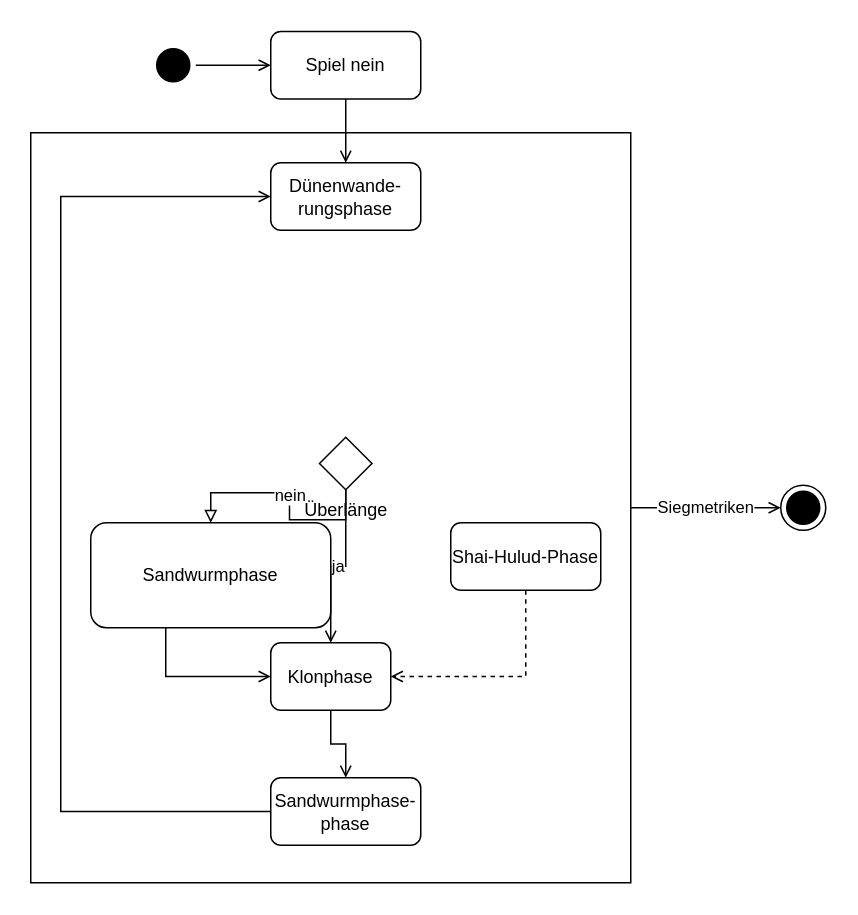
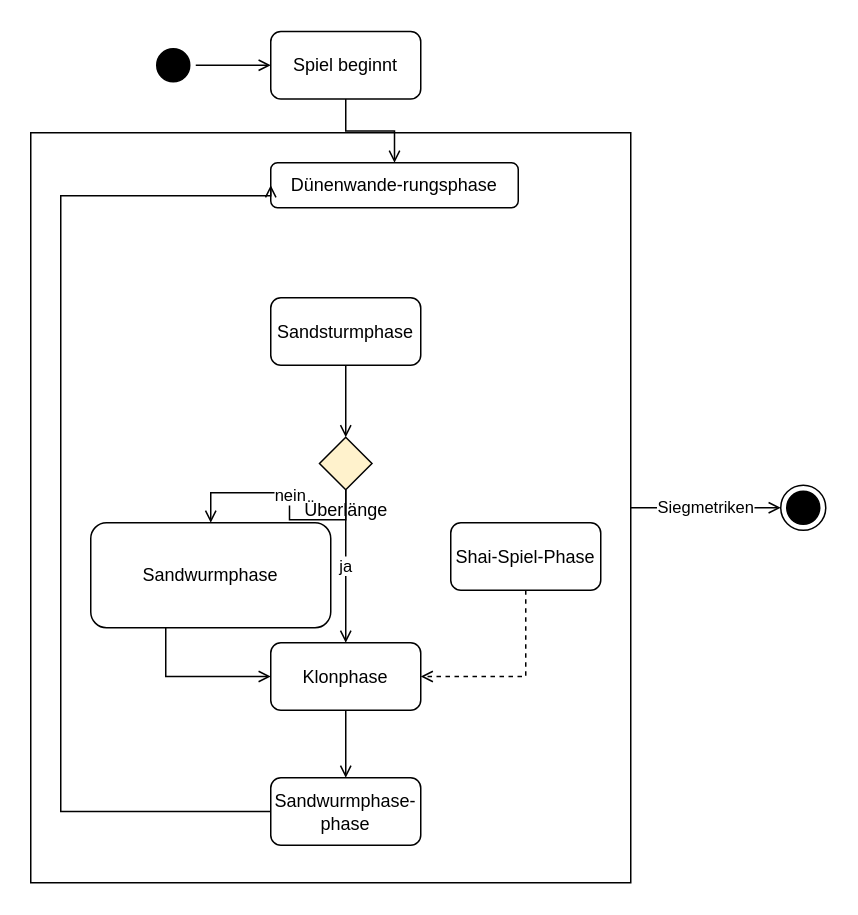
node "Spiel nein": label "Spiel nein" -> "Spiel beginnt"
node "Dünenwande-rungsphase": size 150x68 -> 248x45
node "Sandsturmphase": added
edge "Sandsturmphase" -> "Überlänge": added
node "Überlänge": fillcolor #ffffff -> #fff2cc
edge "Überlänge" -> "Sandwurmphase": arrowhead block -> open
node "Shai-Hulud-Phase": label "Shai-Hulud-Phase" -> "Shai-Spiel-Phase"
node "Klonphase": size 120x68 -> 150x68
